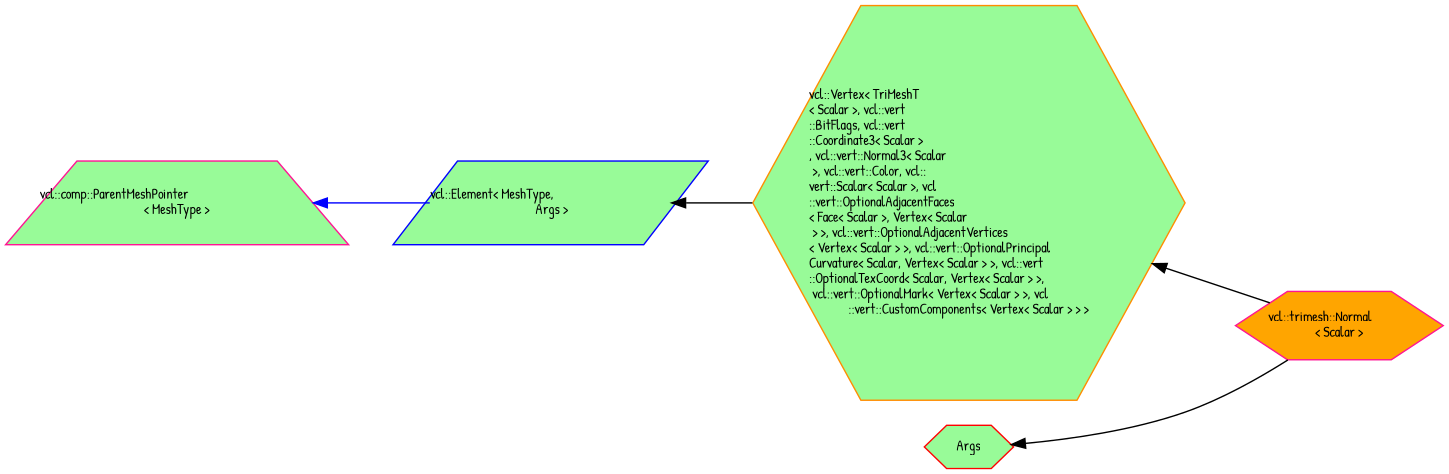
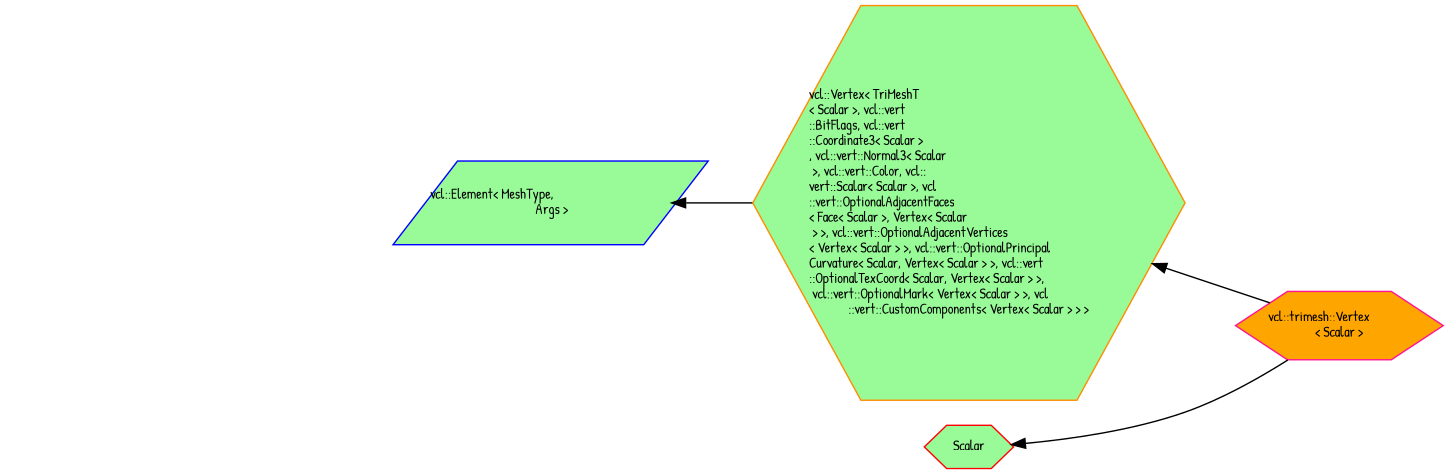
node "vcl::comp::ParentMeshPointer < MeshType >": removed
node "vcl::trimesh::Normal < Scalar >": label "vcl::trimesh::Normal < Scalar >" -> "vcl::trimesh::Vertex < Scalar >"
node "Args": label "Args" -> "Scalar"
